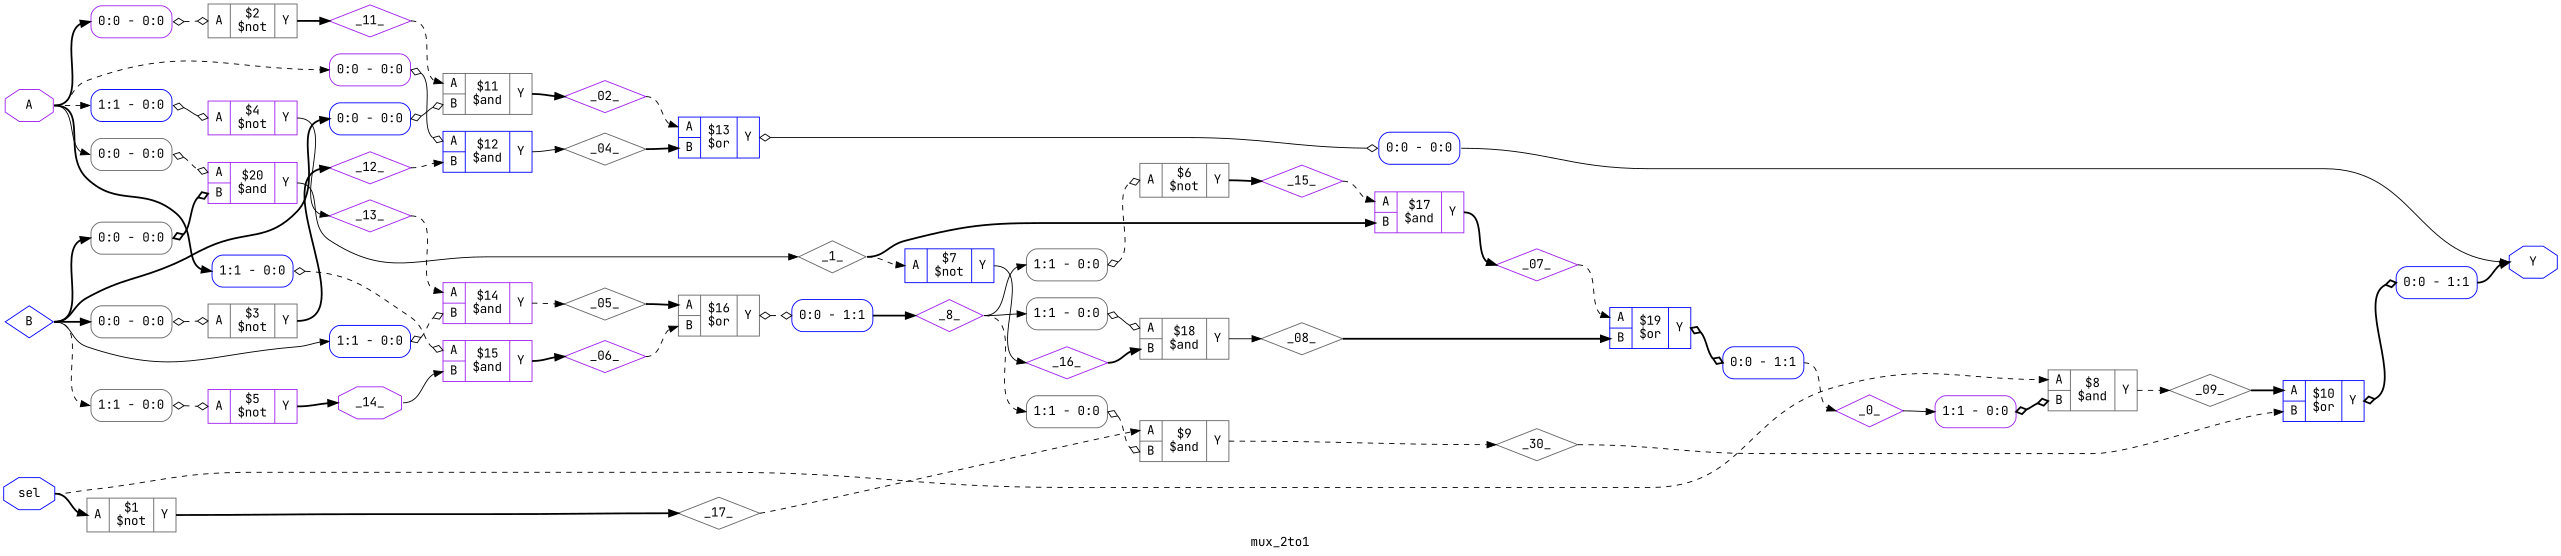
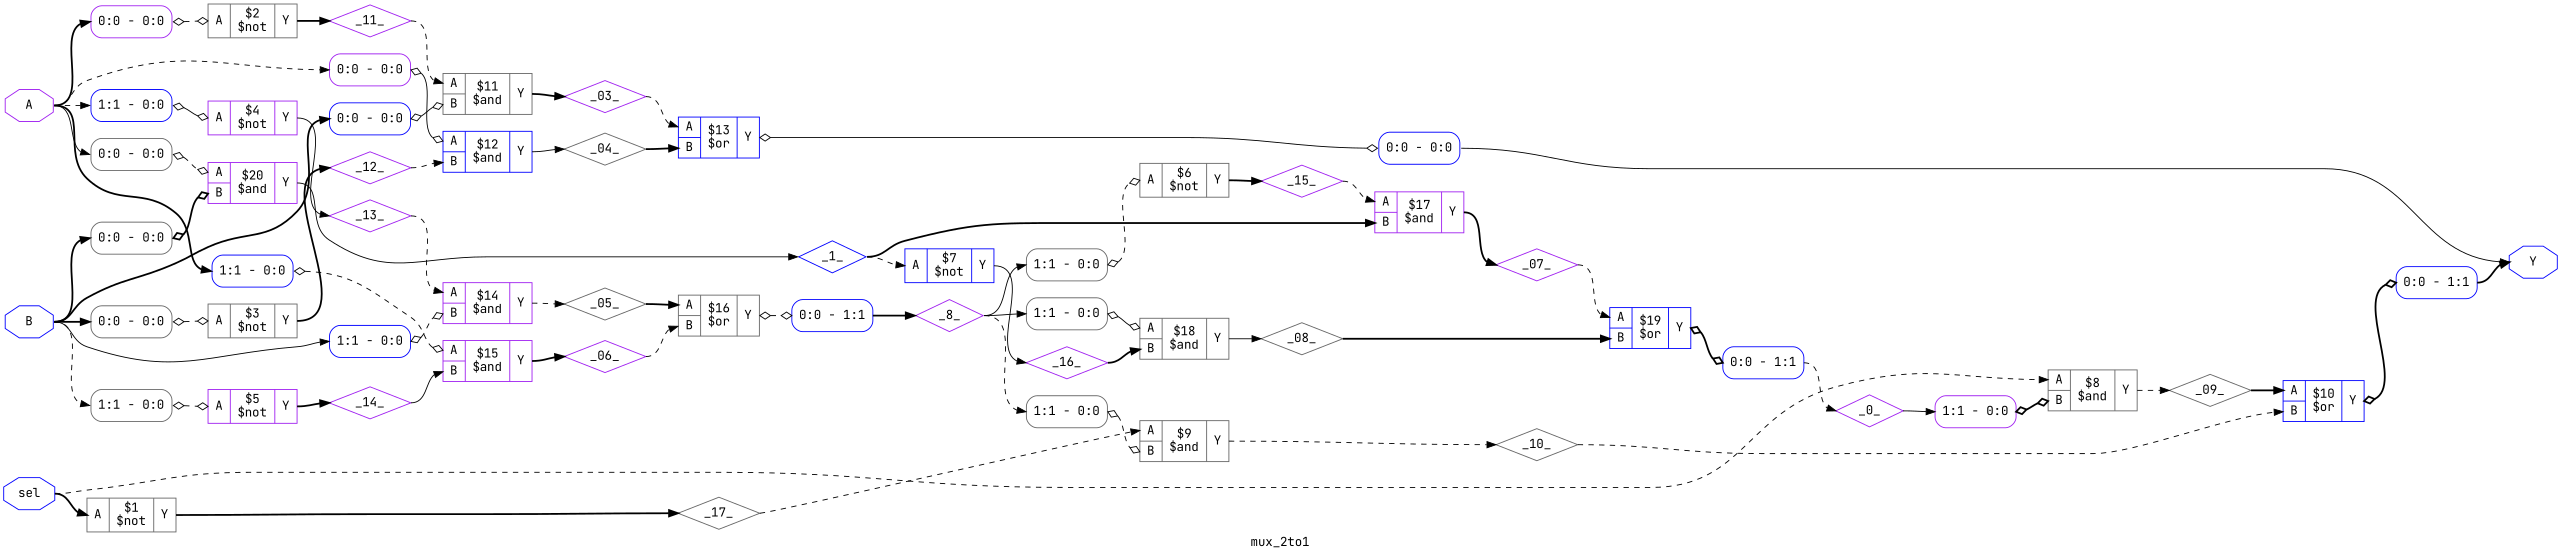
node "_02_": label "_02_" -> "_03_"
node "_1_": color gray40 -> blue
node "B": shape diamond -> octagon
node "_14_": shape octagon -> diamond
node "_30_": label "_30_" -> "_10_"
